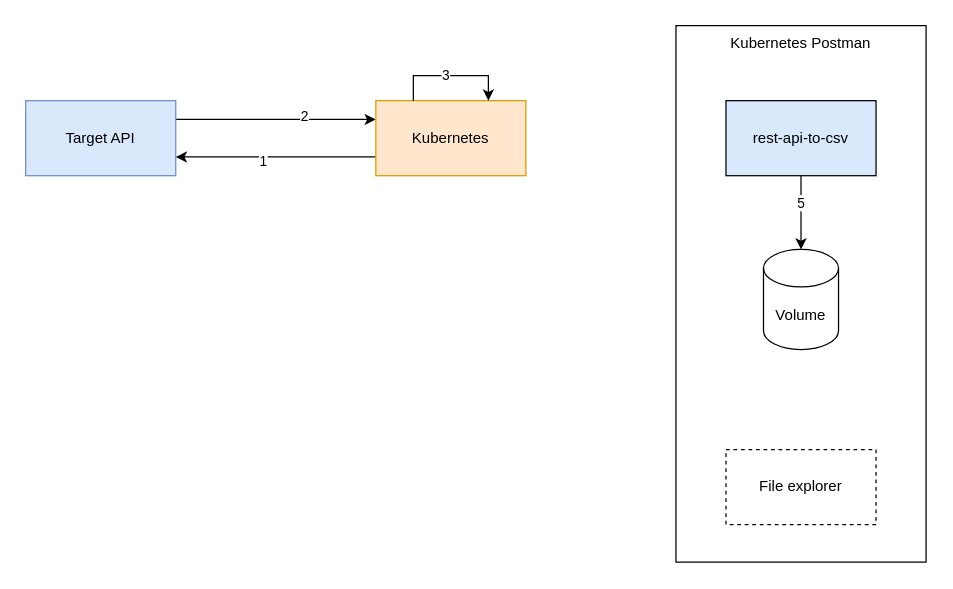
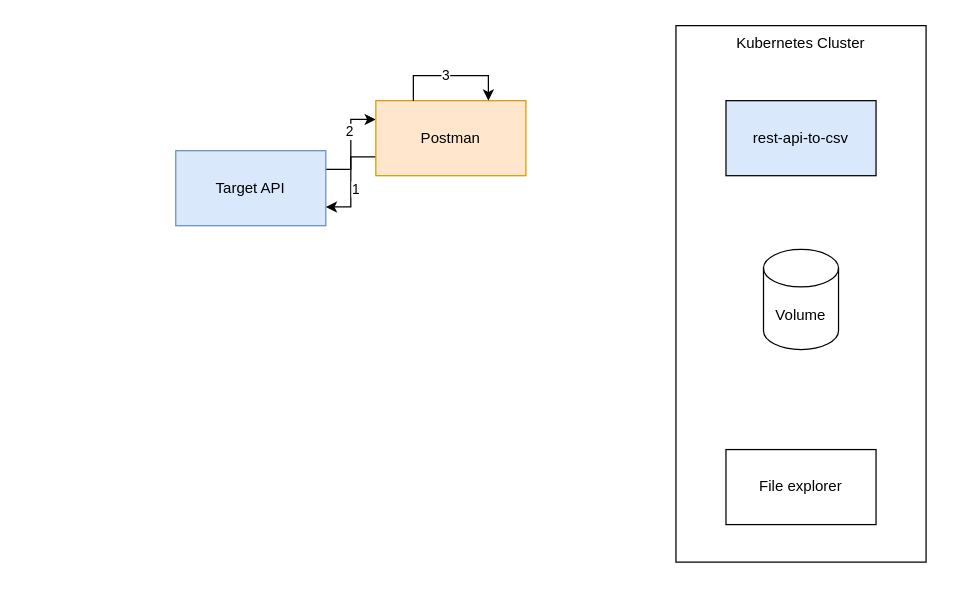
node "Kubernetes Postman": label "Kubernetes Postman" -> "Kubernetes Cluster"
node "Target API": moved (101, 138) -> (251, 188)
node "Kubernetes": label "Kubernetes" -> "Postman"
edge "rest-api-to-csv" -> "Volume": removed, label "5"
node "File explorer": style dashed -> solid
